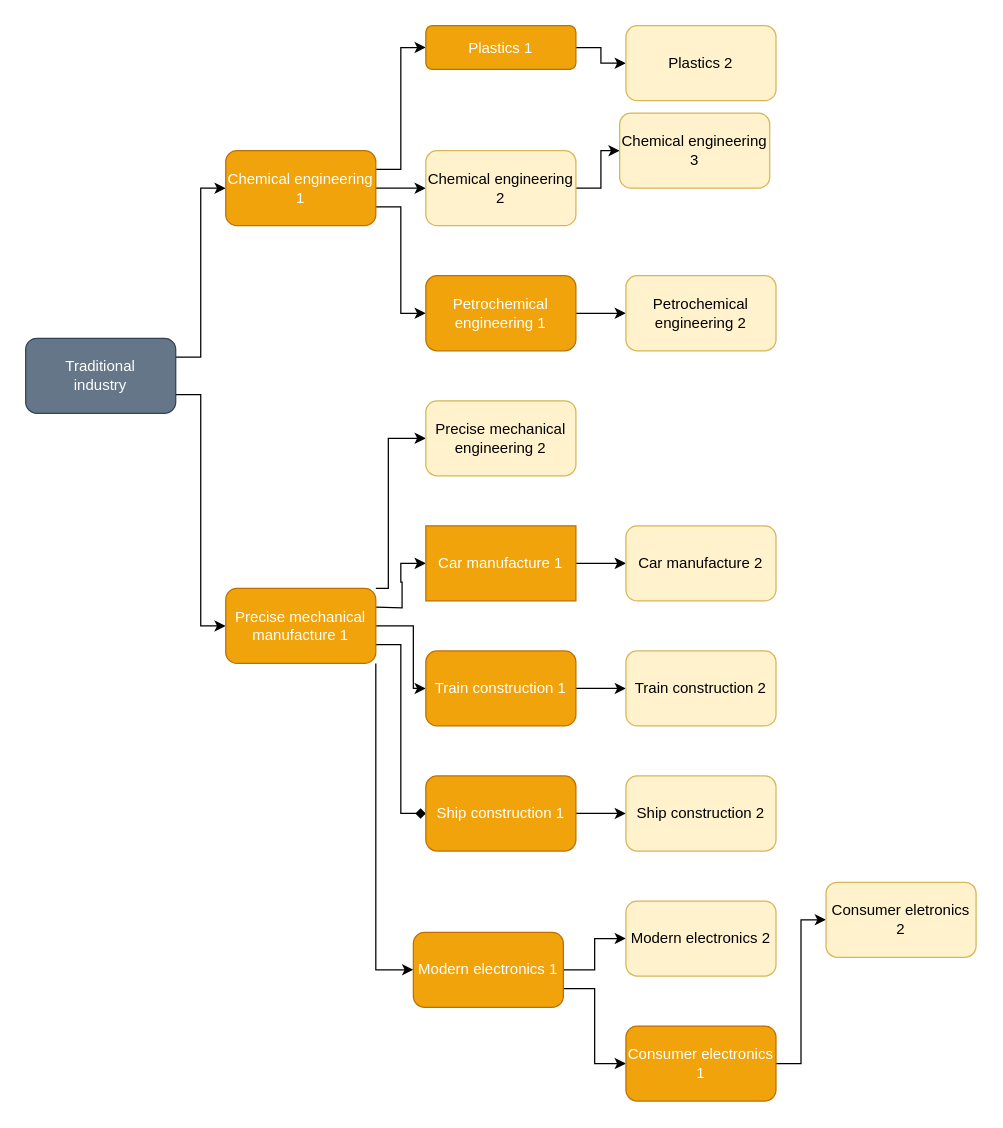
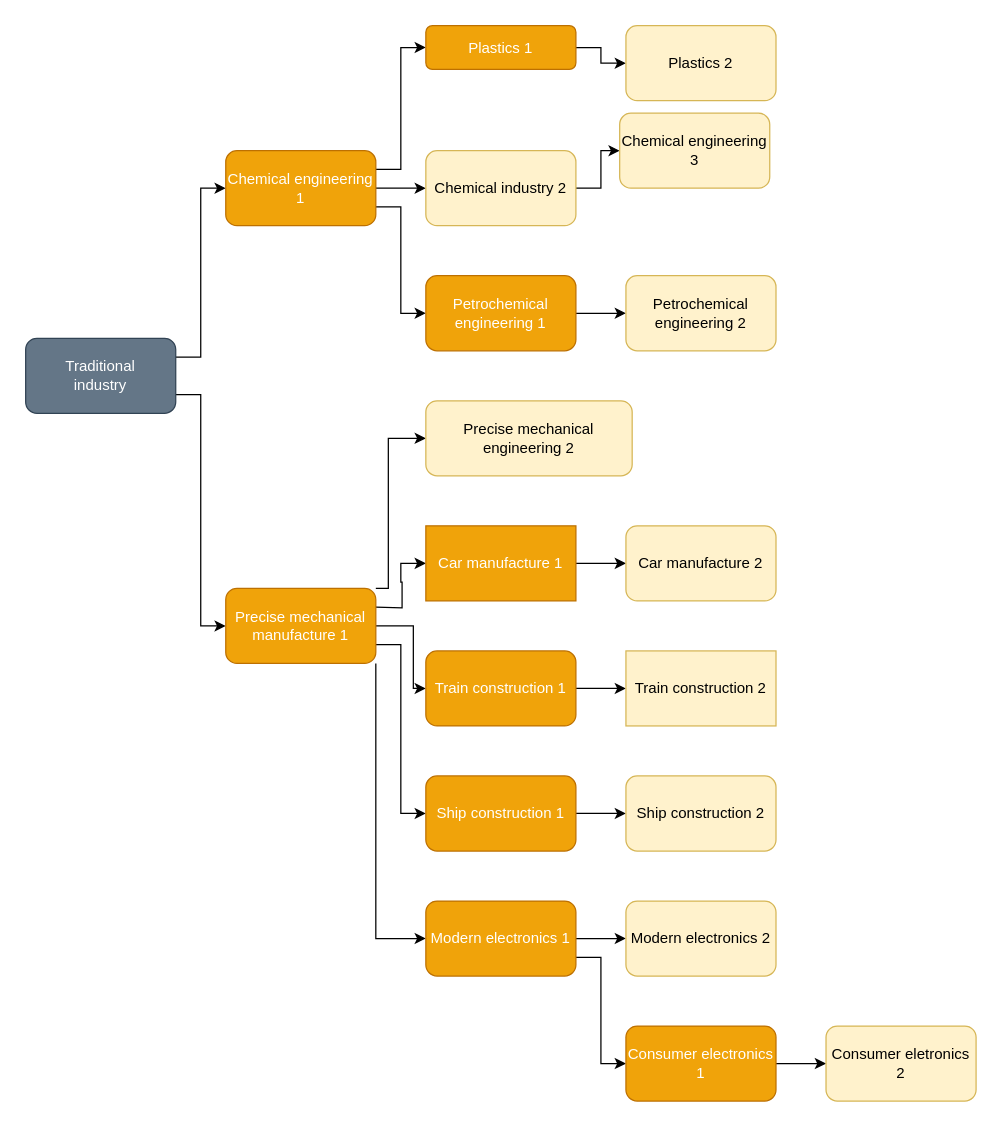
node "Chemical engineering 2": label "Chemical engineering 2" -> "Chemical industry 2"
node "Precise mechanical engineering 2": size 150x75 -> 206x75
node "Train construction 2": shape rounded rectangle -> rectangle
edge "Precise mechanical manufacture 1" -> "Ship construction 1": arrowhead diamond -> classic
node "Consumer eletronics 2": moved (901, 919) -> (901, 1063)
node "Modern electronics 1": moved (488, 969) -> (501, 938)
